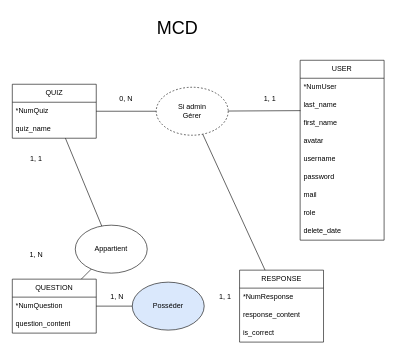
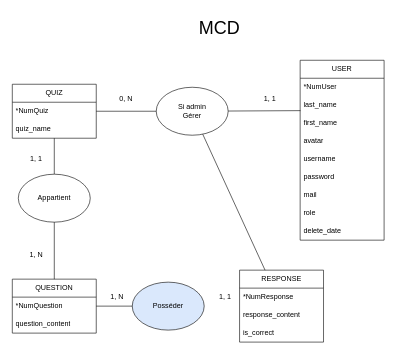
node "MCD": moved (177, 27) -> (219, 27)
node "Si admin Gérer": style dashed -> solid
node "Appartient": moved (111, 249) -> (54, 198)
